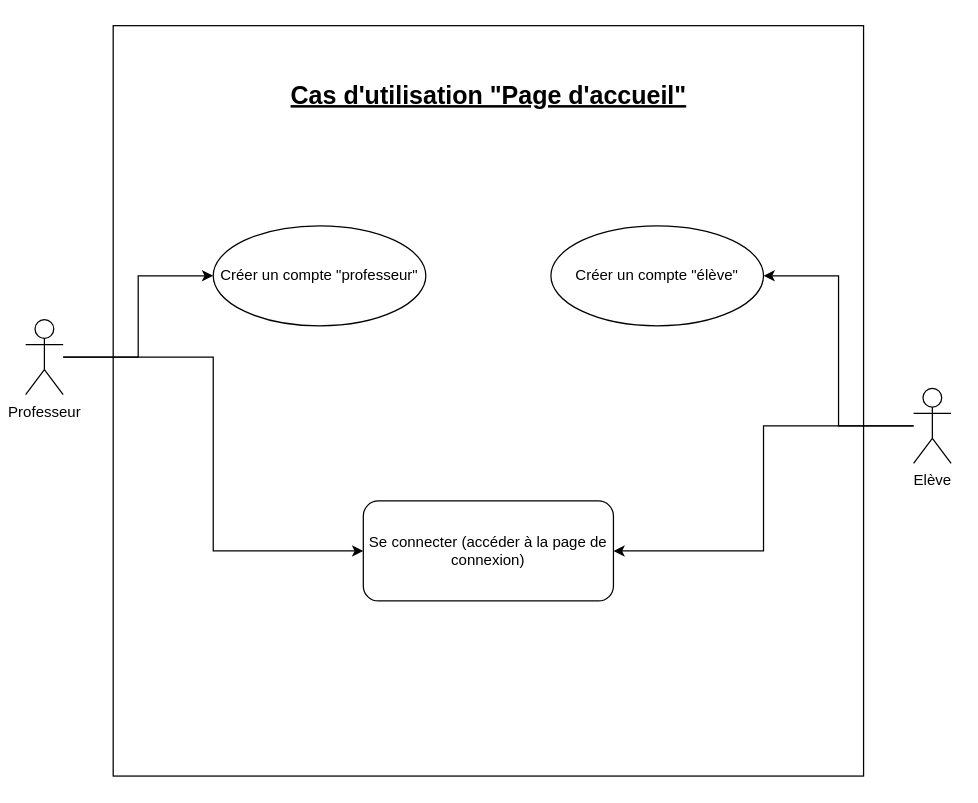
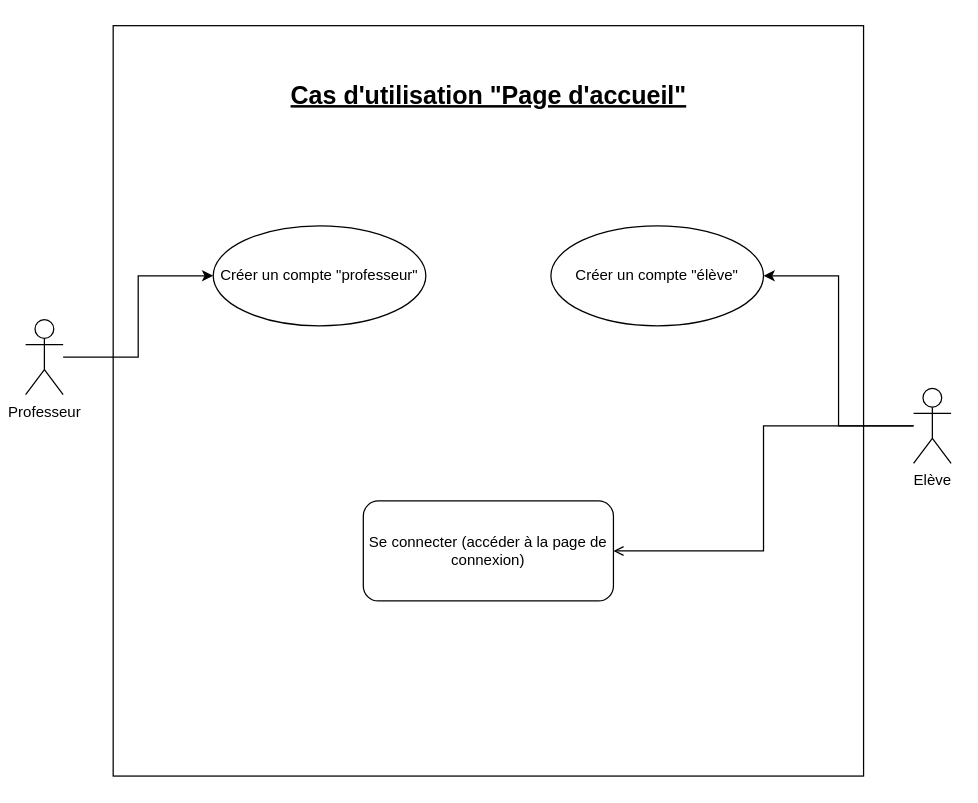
edge "Professeur" -> "Se connecter (accéder à la page de connexion)": removed
edge "Elève" -> "Se connecter (accéder à la page de connexion)": arrowhead classic -> open
